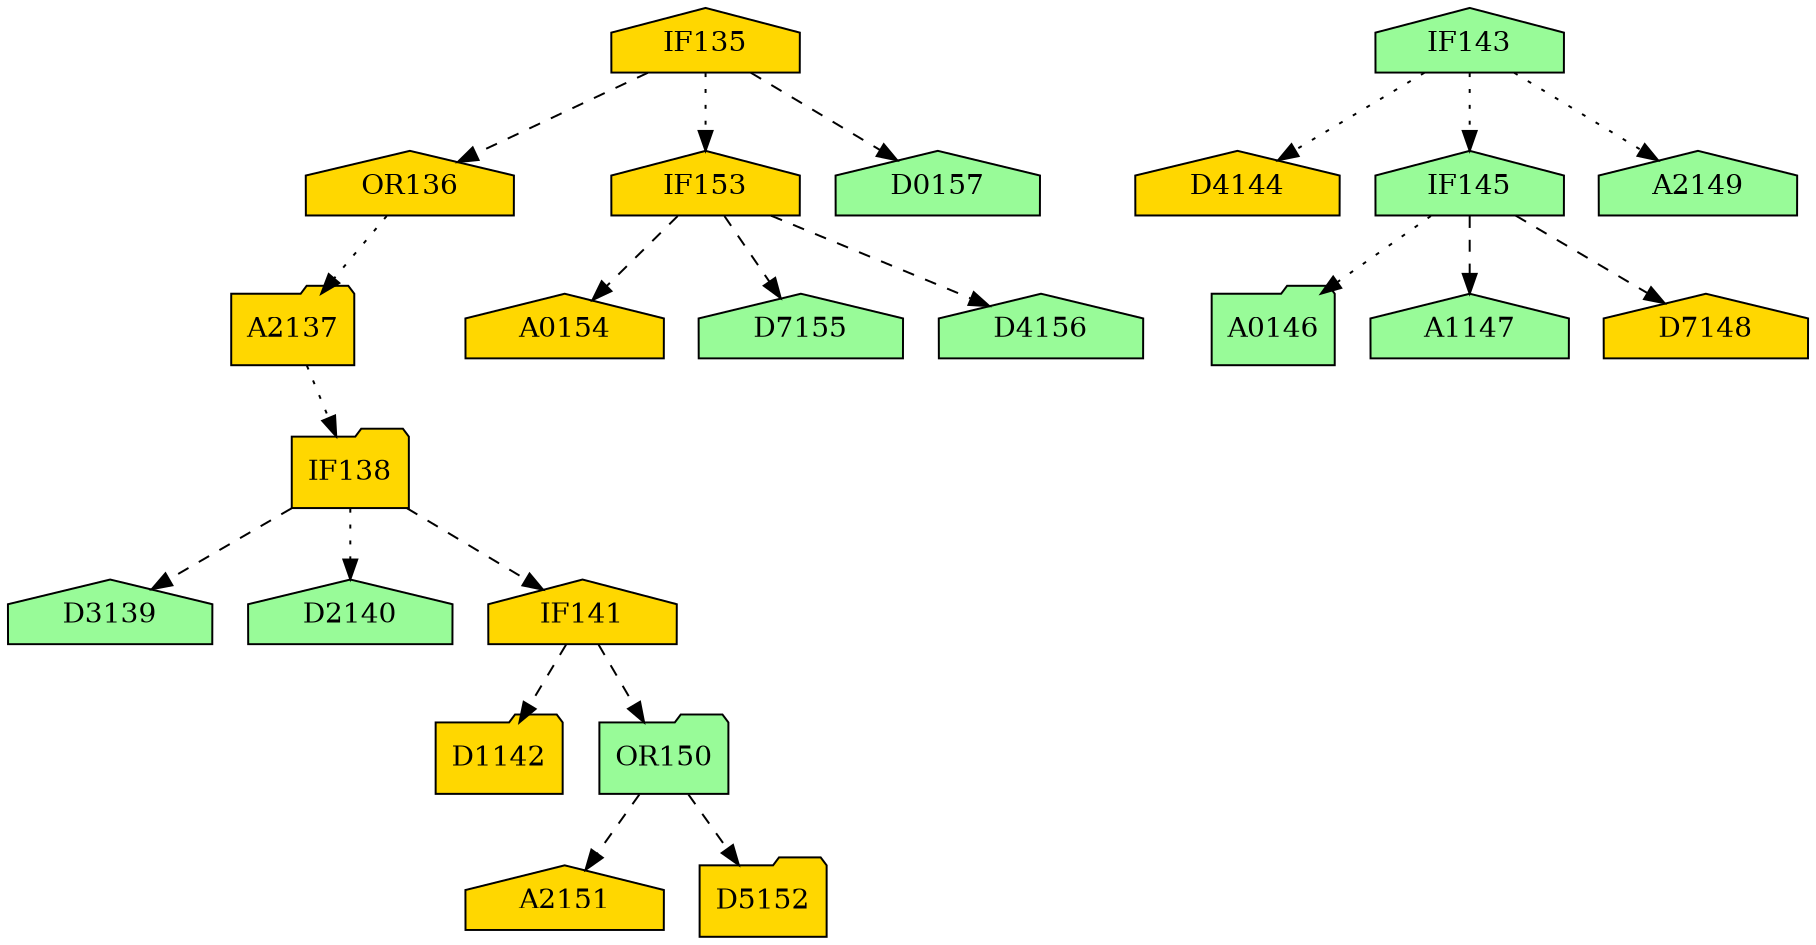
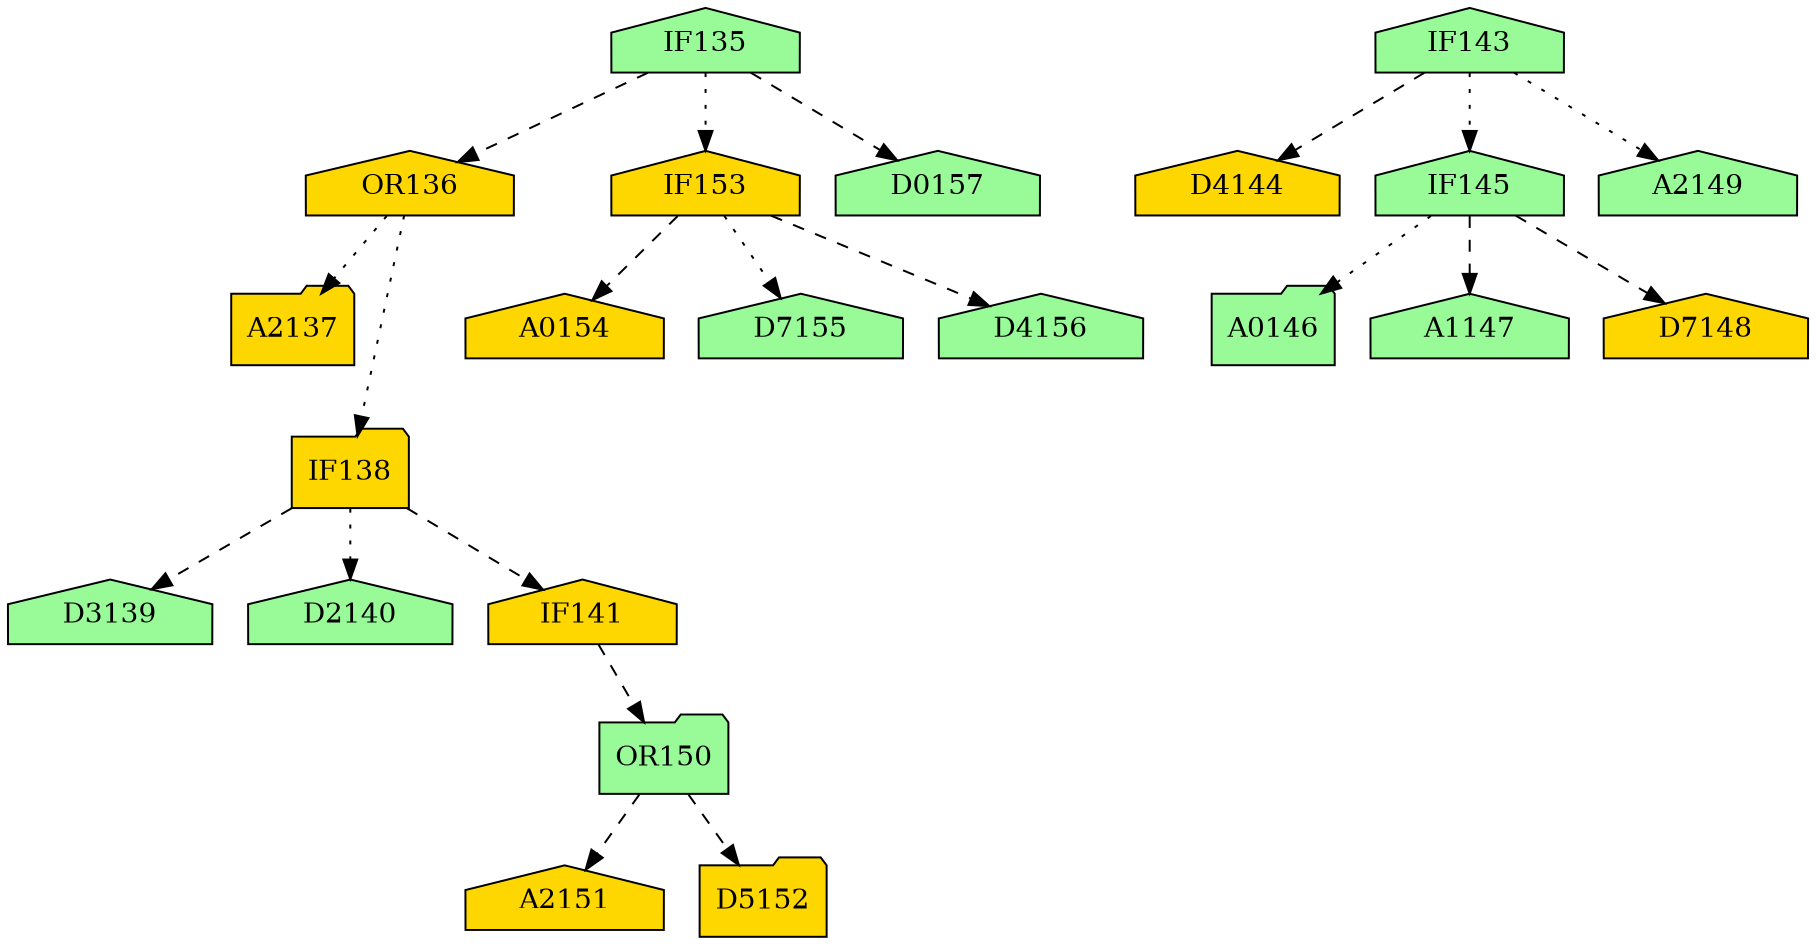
node "IF135": fillcolor gold -> palegreen
edge "IF143" -> "D4144": style dotted -> dashed
edge "IF153" -> "D7155": style dashed -> dotted
edge "A2137" -> "IF138": now "OR136" -> "IF138"
node "D1142": removed
